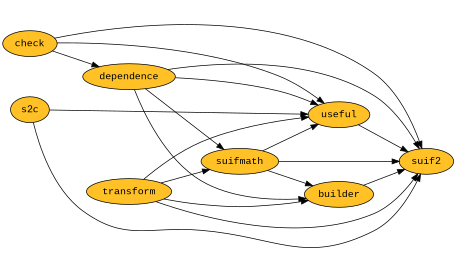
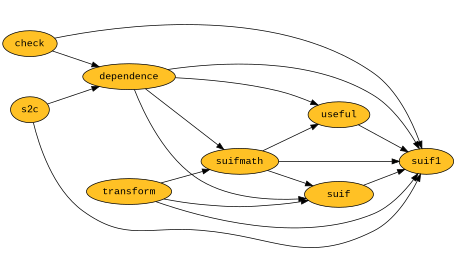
edge "check" -> "useful": removed
edge "s2c" -> "useful": now "s2c" -> "dependence"
edge "transform" -> "useful": removed
node "suif2": label "suif2" -> "suif1"
node "builder": label "builder" -> "suif"
